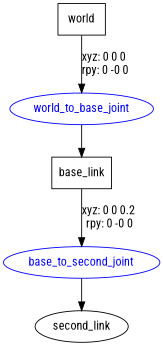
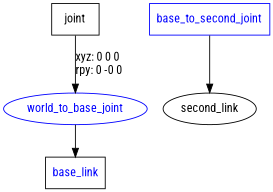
node "world": label "world" -> "joint"
node "base_link": fontcolor black -> blue
edge "base_link" -> "base_to_second_joint": removed, label "xyz: 0 0 0.2 rpy: 0 -0 0"
node "base_to_second_joint": shape ellipse -> box
